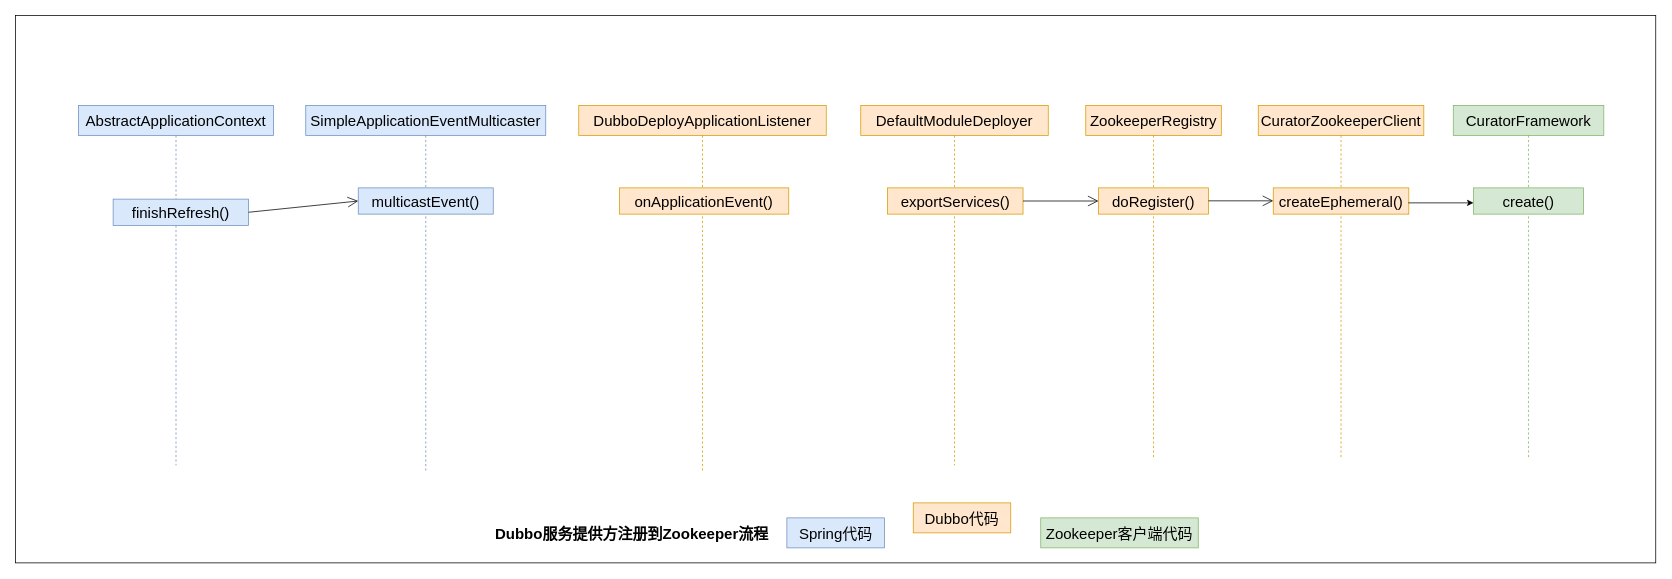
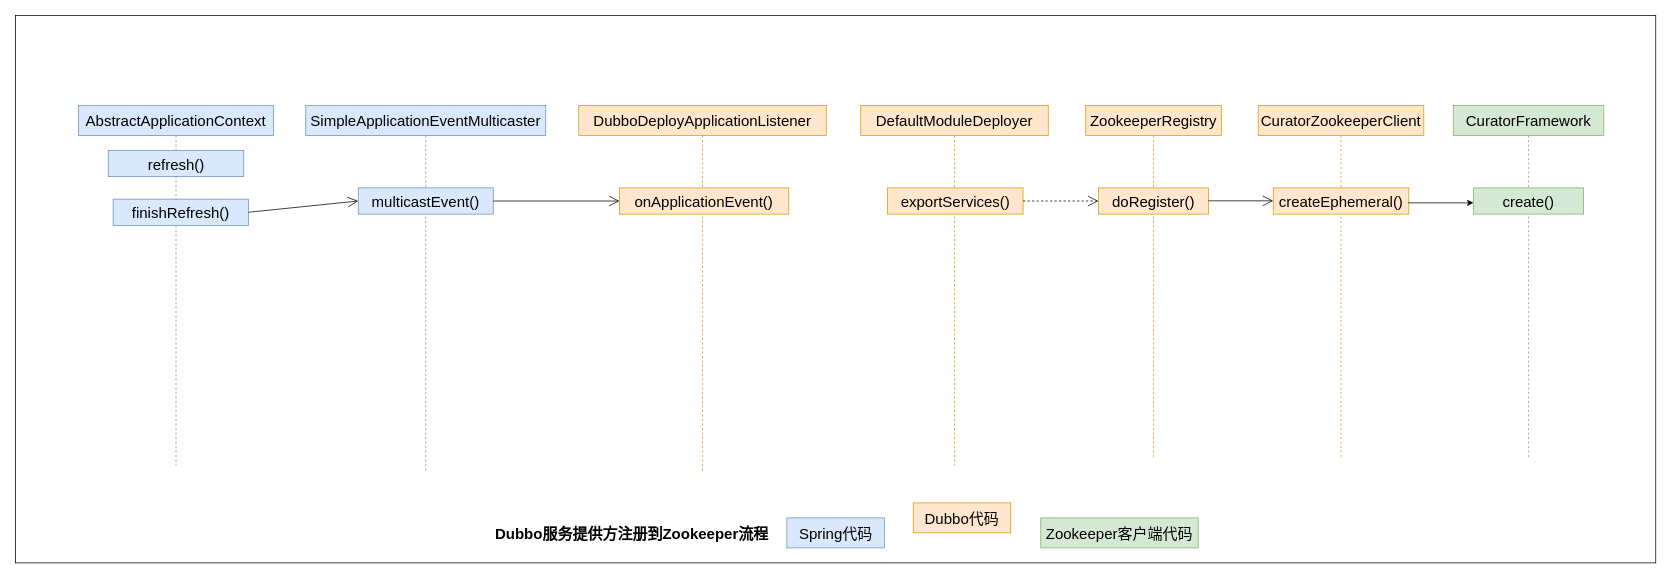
node "refresh()": added
edge "multicastEvent()" -> "onApplicationEvent()": added
edge "exportServices()" -> "doRegister()": style solid -> dashed
